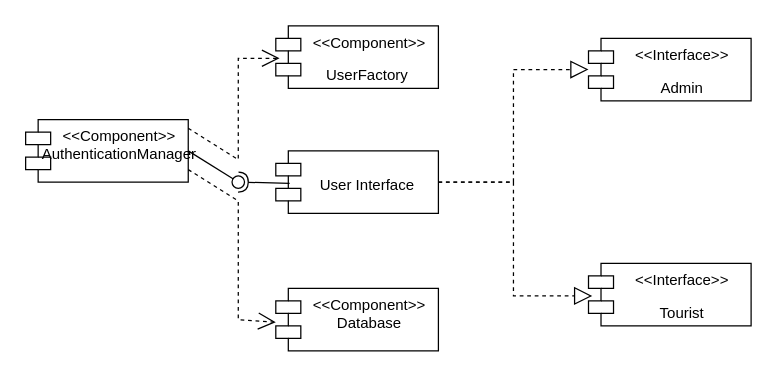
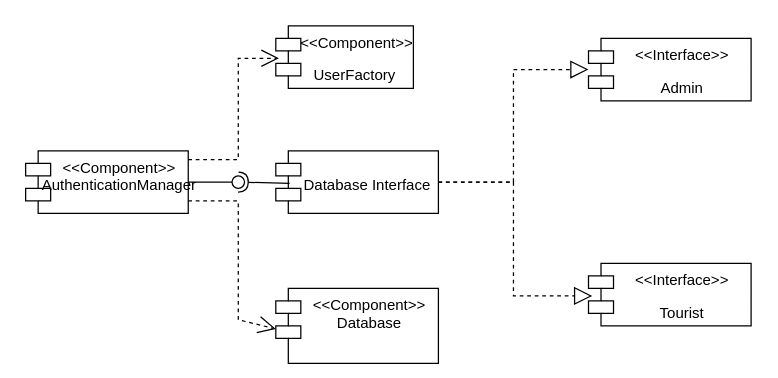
node "<<Component>> UserFactory": size 163x63 -> 138x63
node "<<Component>> AuthenticationManager": moved (107, 151) -> (107, 182)
node "User Interface": label "User Interface" -> "Database Interface"
node "<<Component>> Database": size 163x63 -> 163x75
